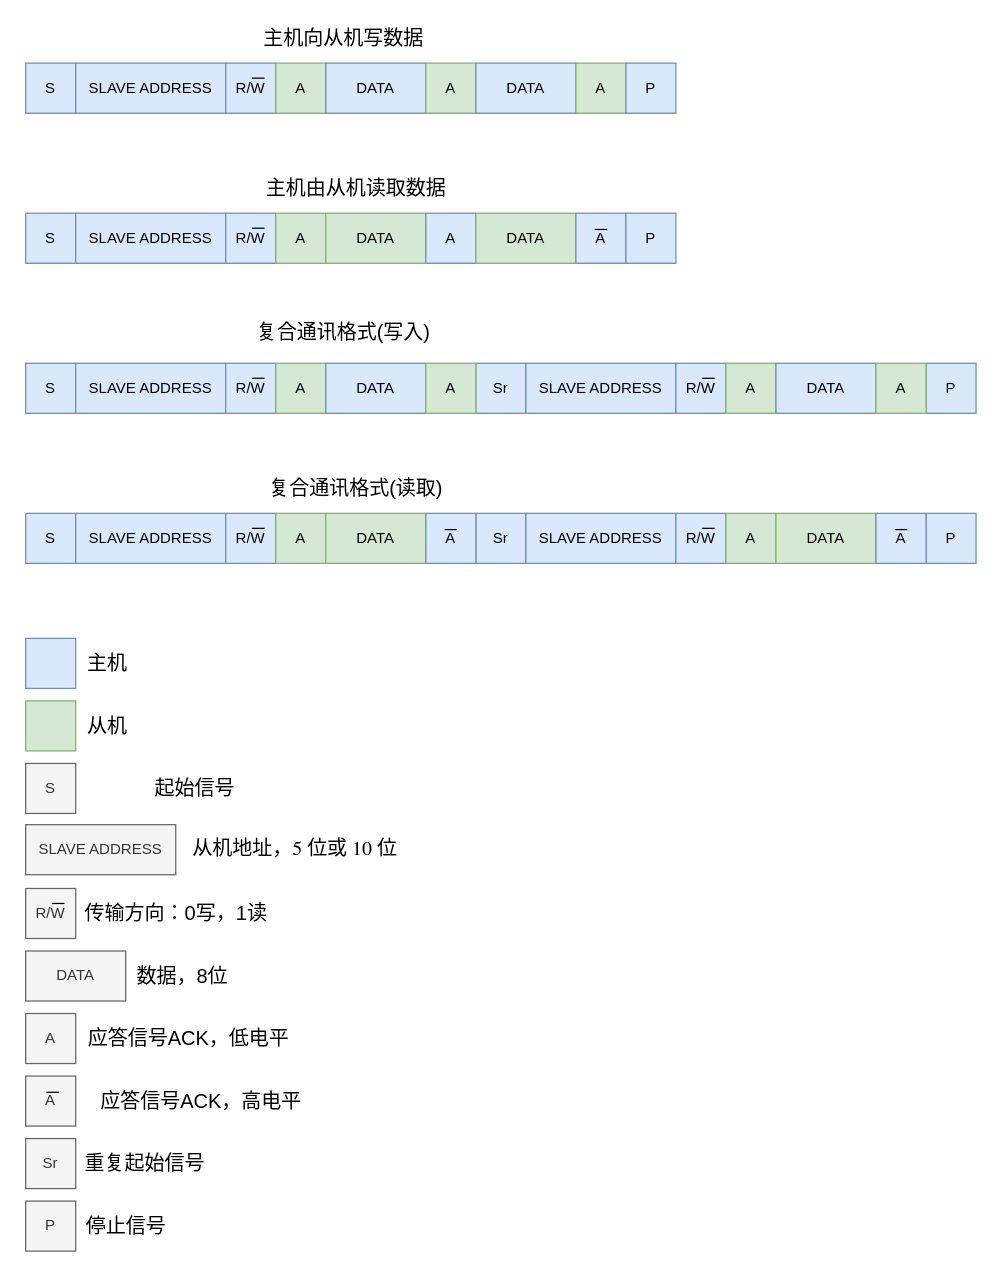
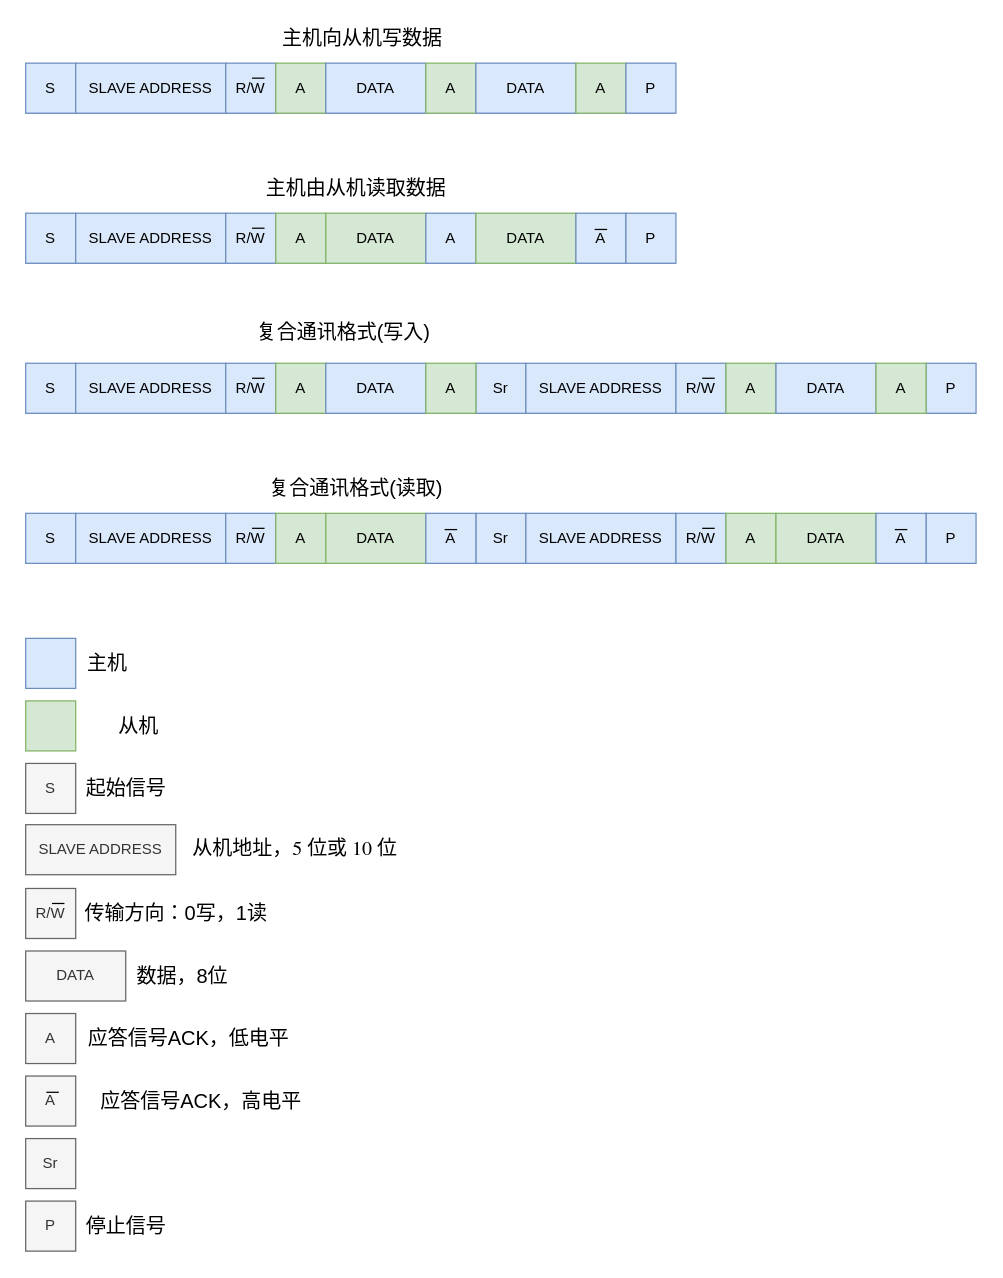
node "主机向从机写数据": moved (343, 38) -> (362, 38)
node "从机": moved (107, 726) -> (138, 726)
node "起始信号": moved (194, 788) -> (126, 788)
node "重复起始信号": removed
